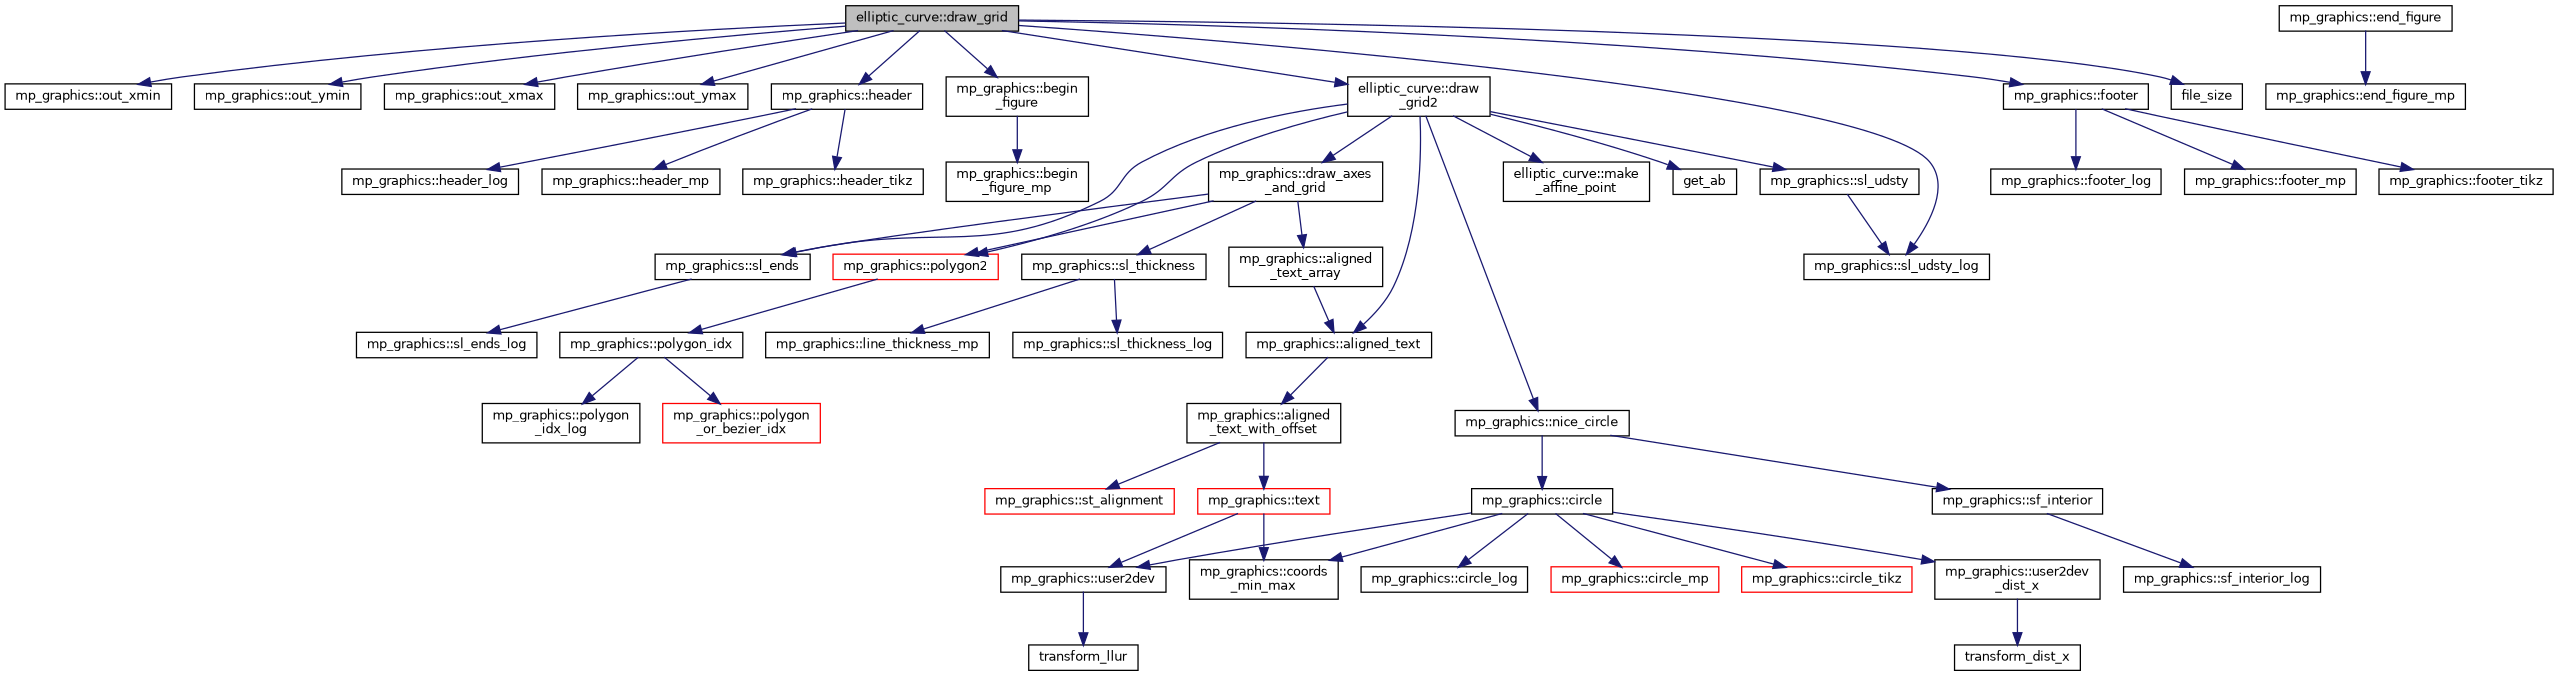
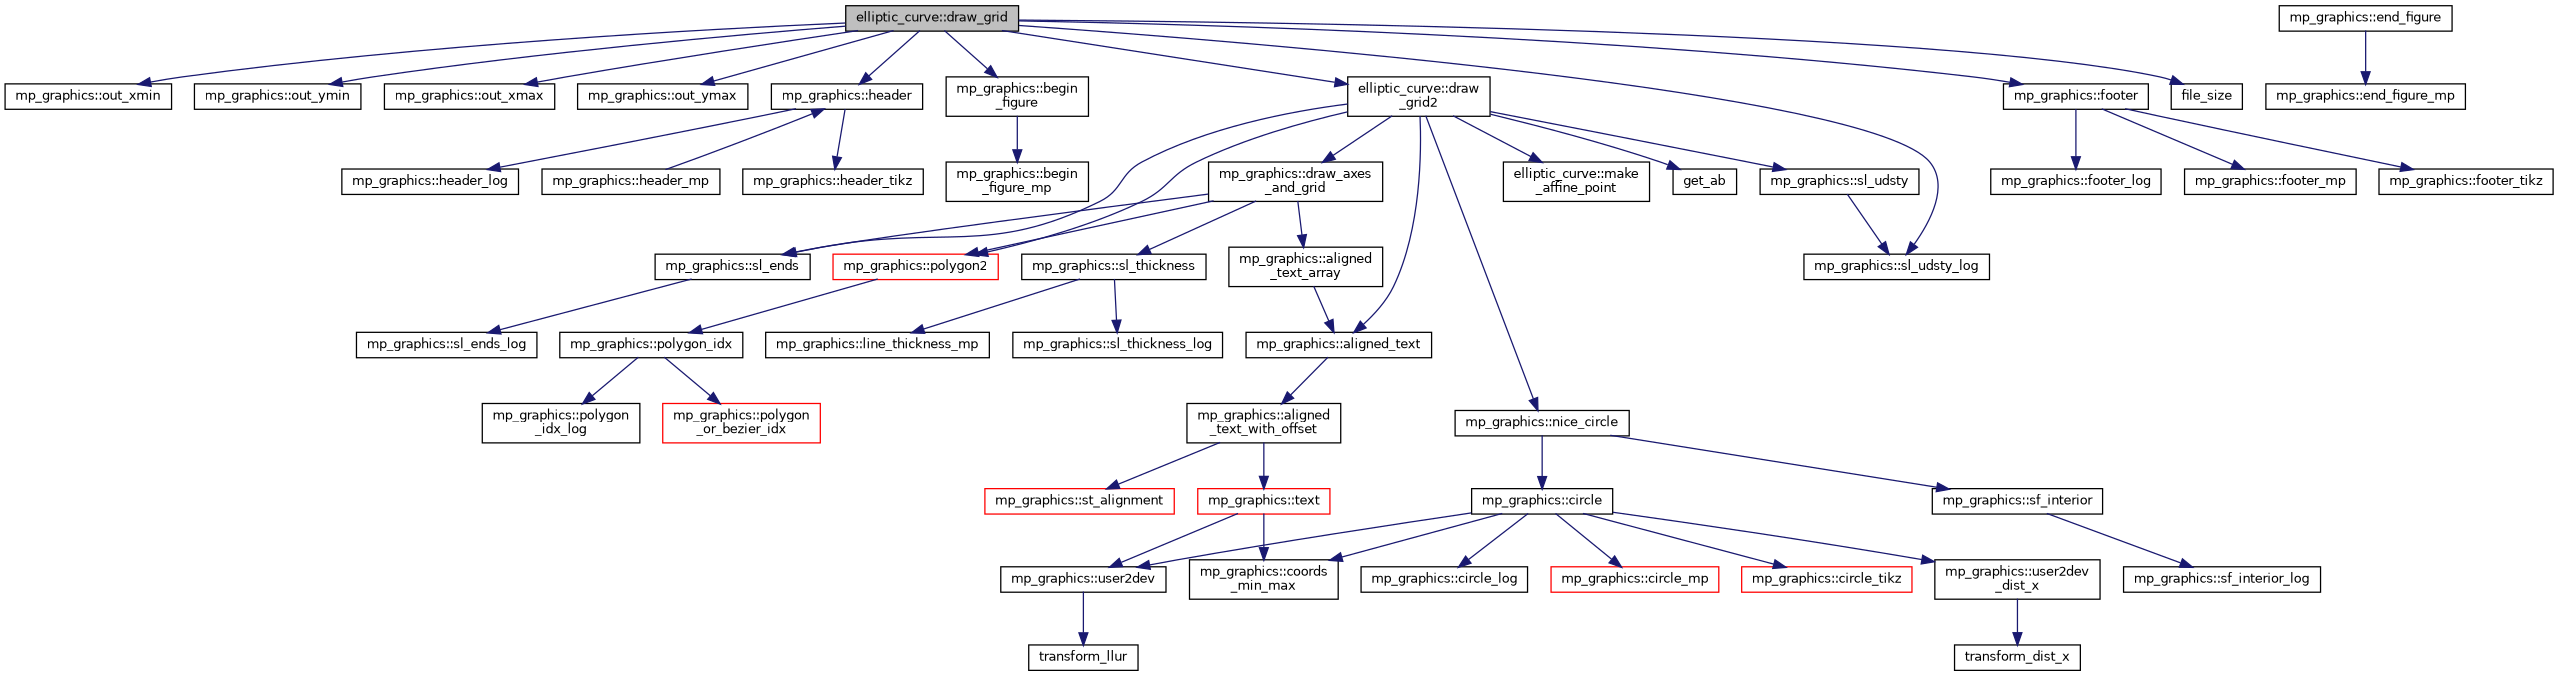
edge "mp_graphics::header" -> "mp_graphics::header_mp": reversed
